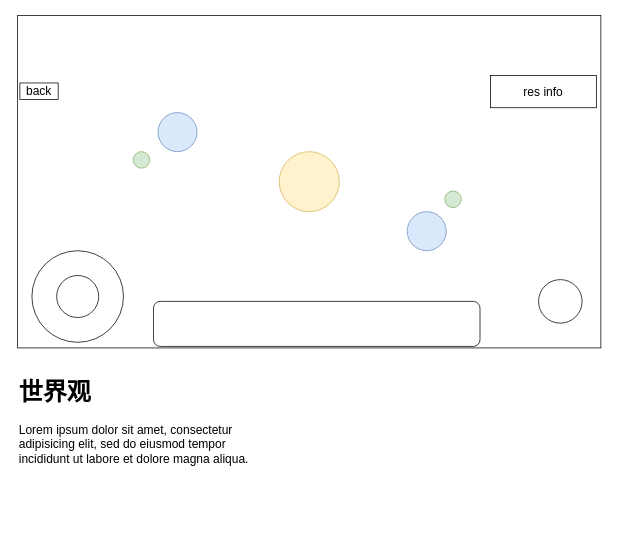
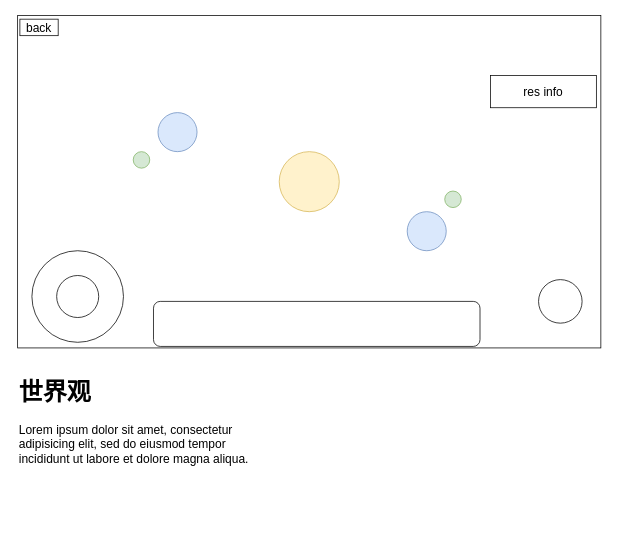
node "back": moved (39, 91) -> (39, 27)
